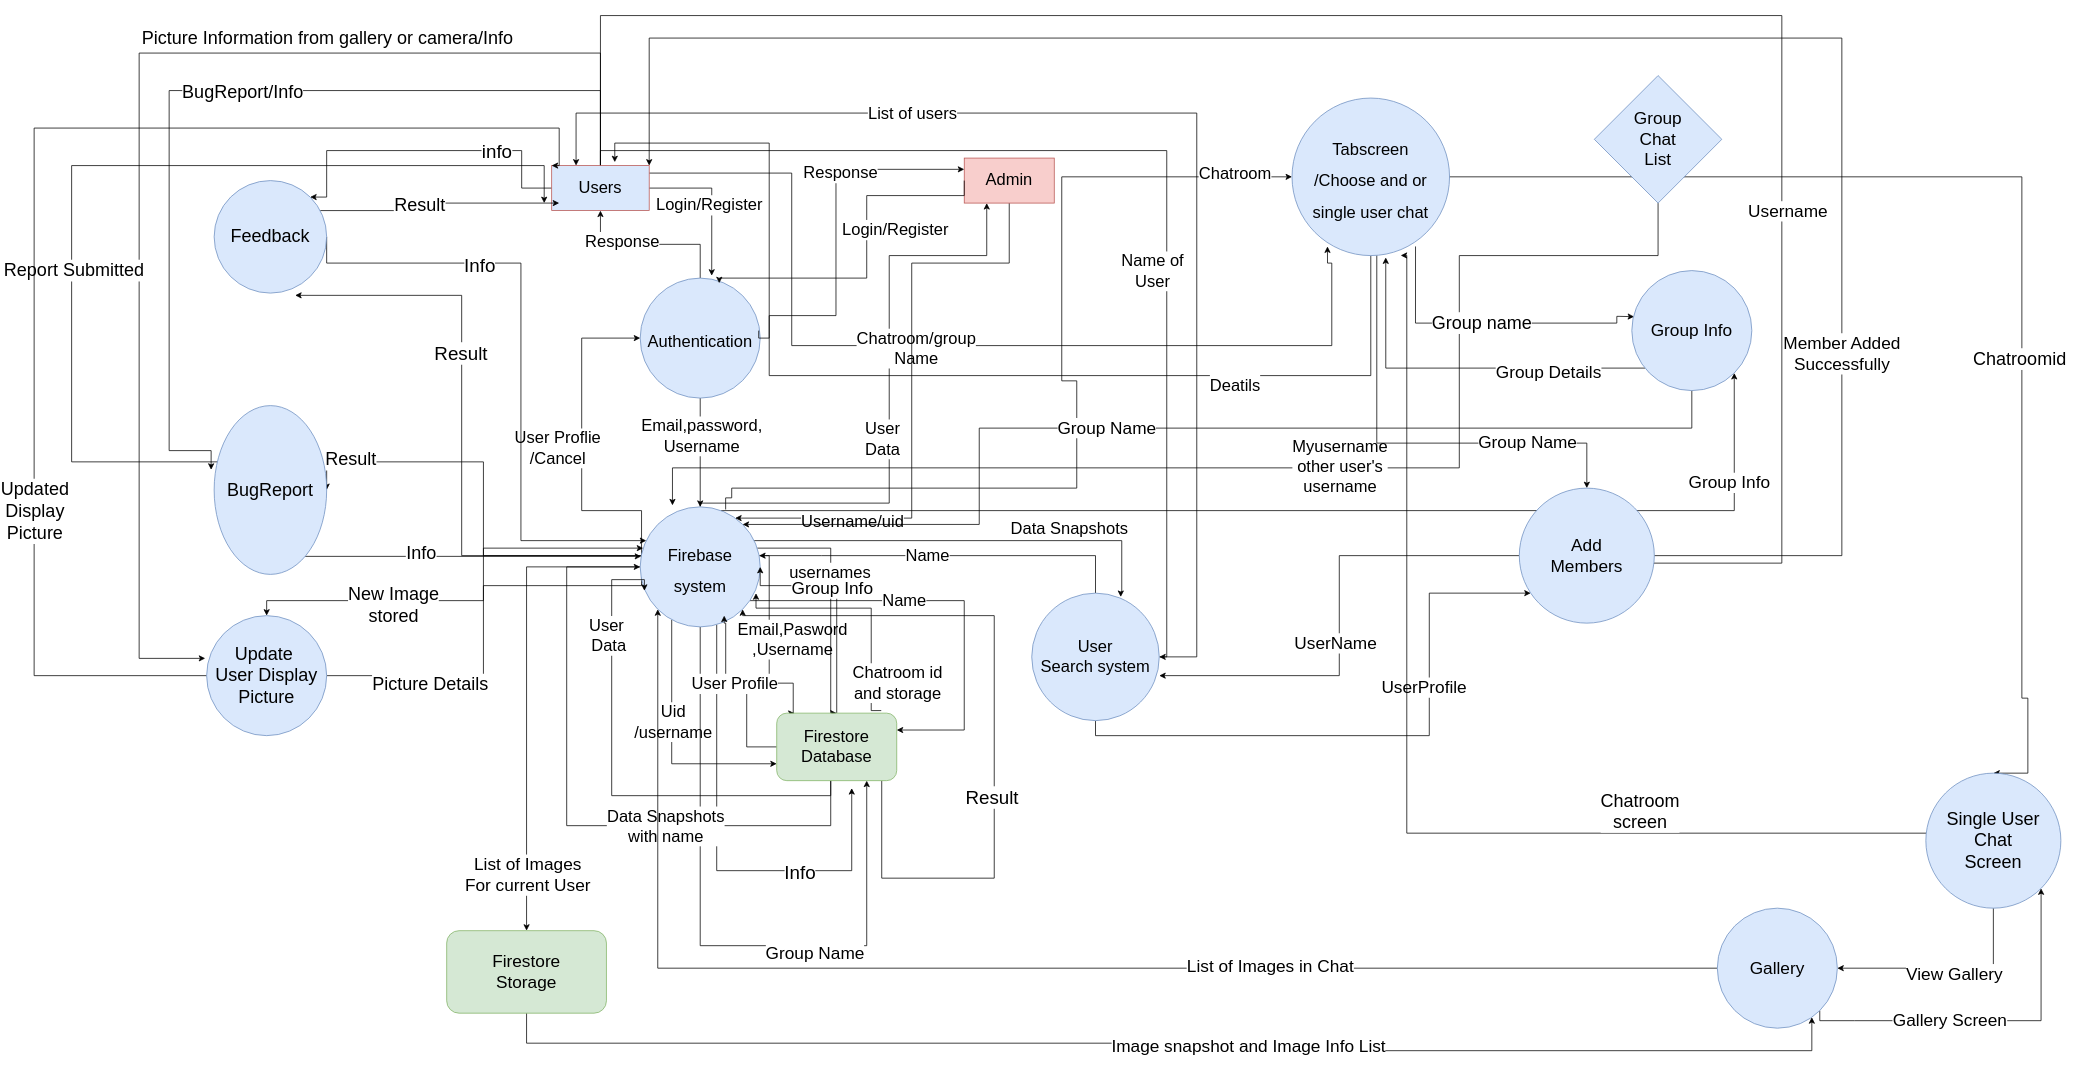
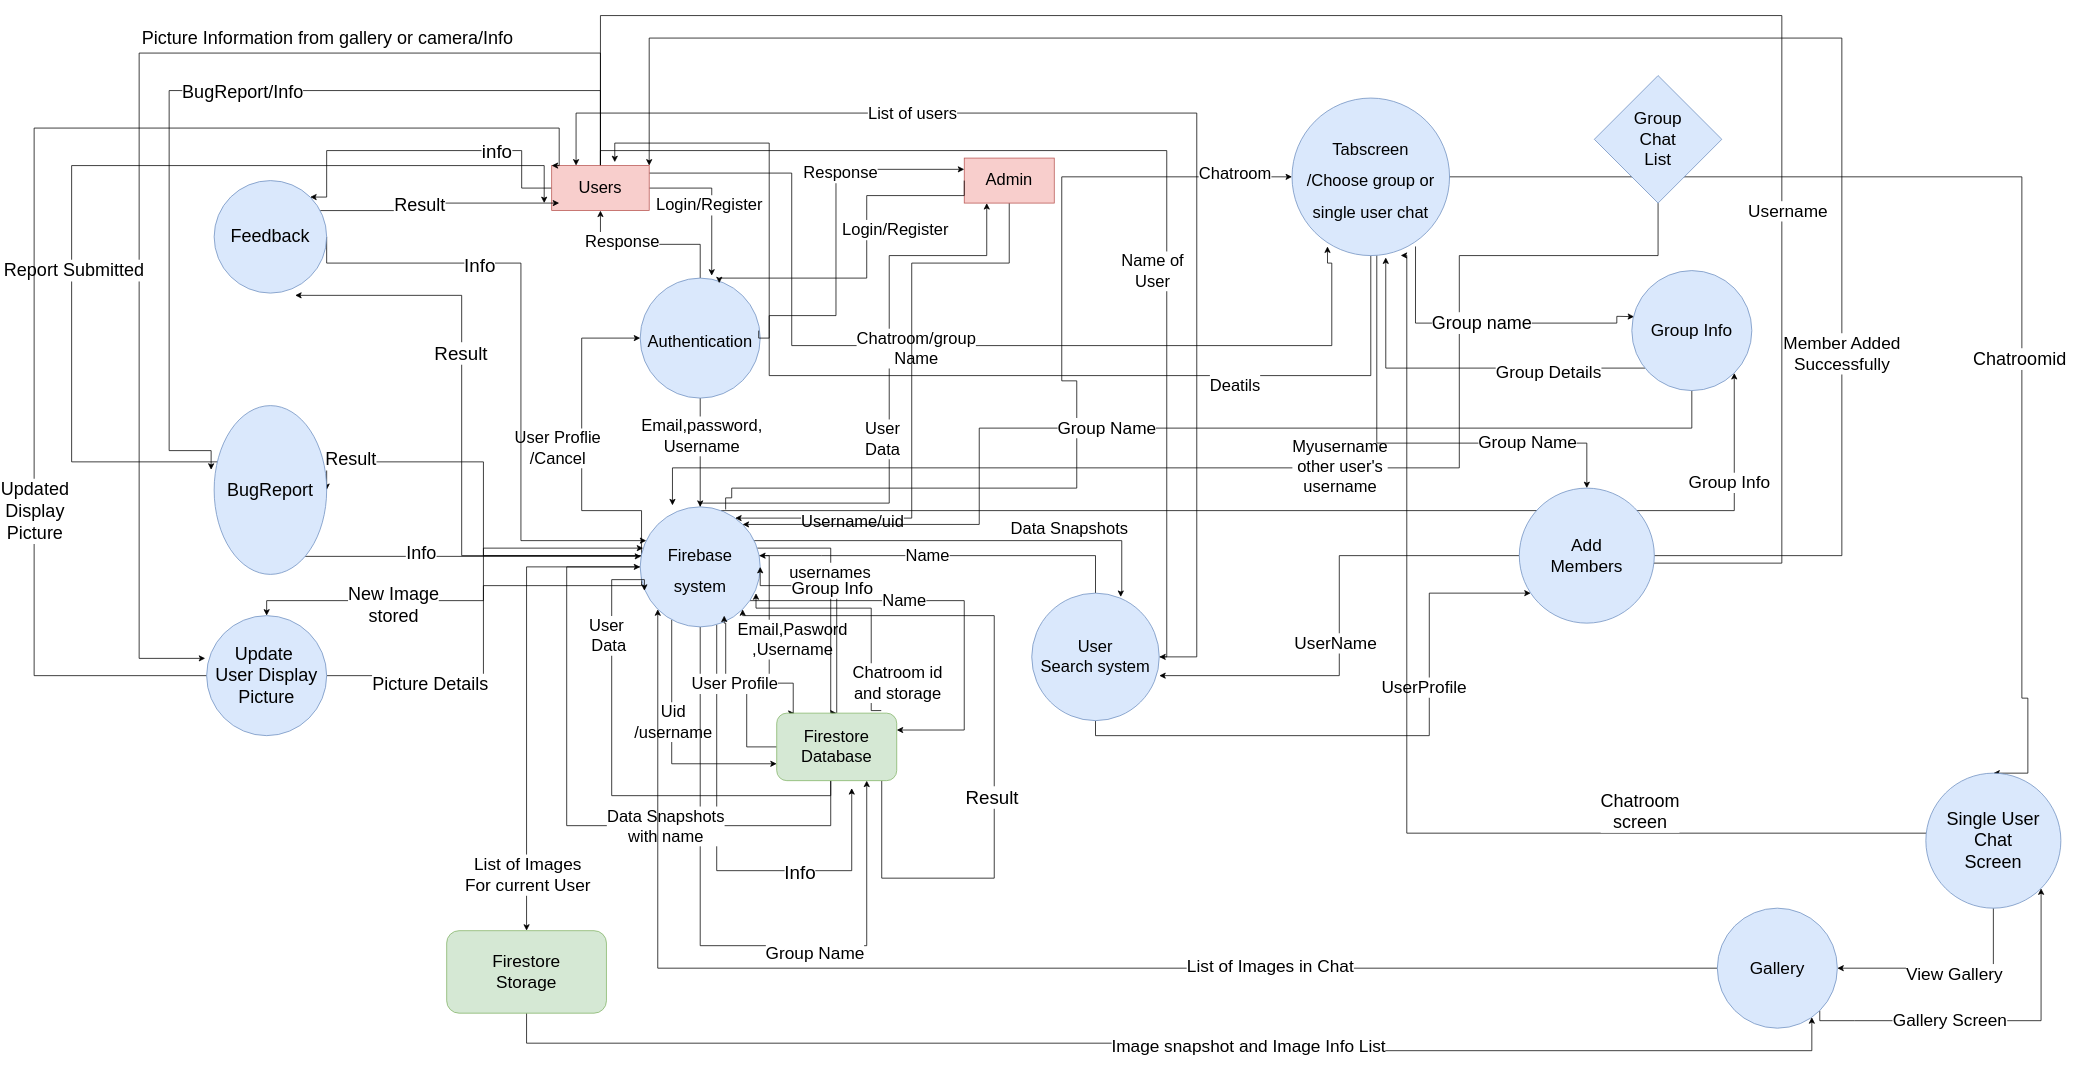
node "Tabscreen /Choose and or single user chat": label "Tabscreen /Choose and or single user chat" -> "Tabscreen /Choose group or single user chat"
node "Users": fillcolor #dae8fc -> #f8cecc
